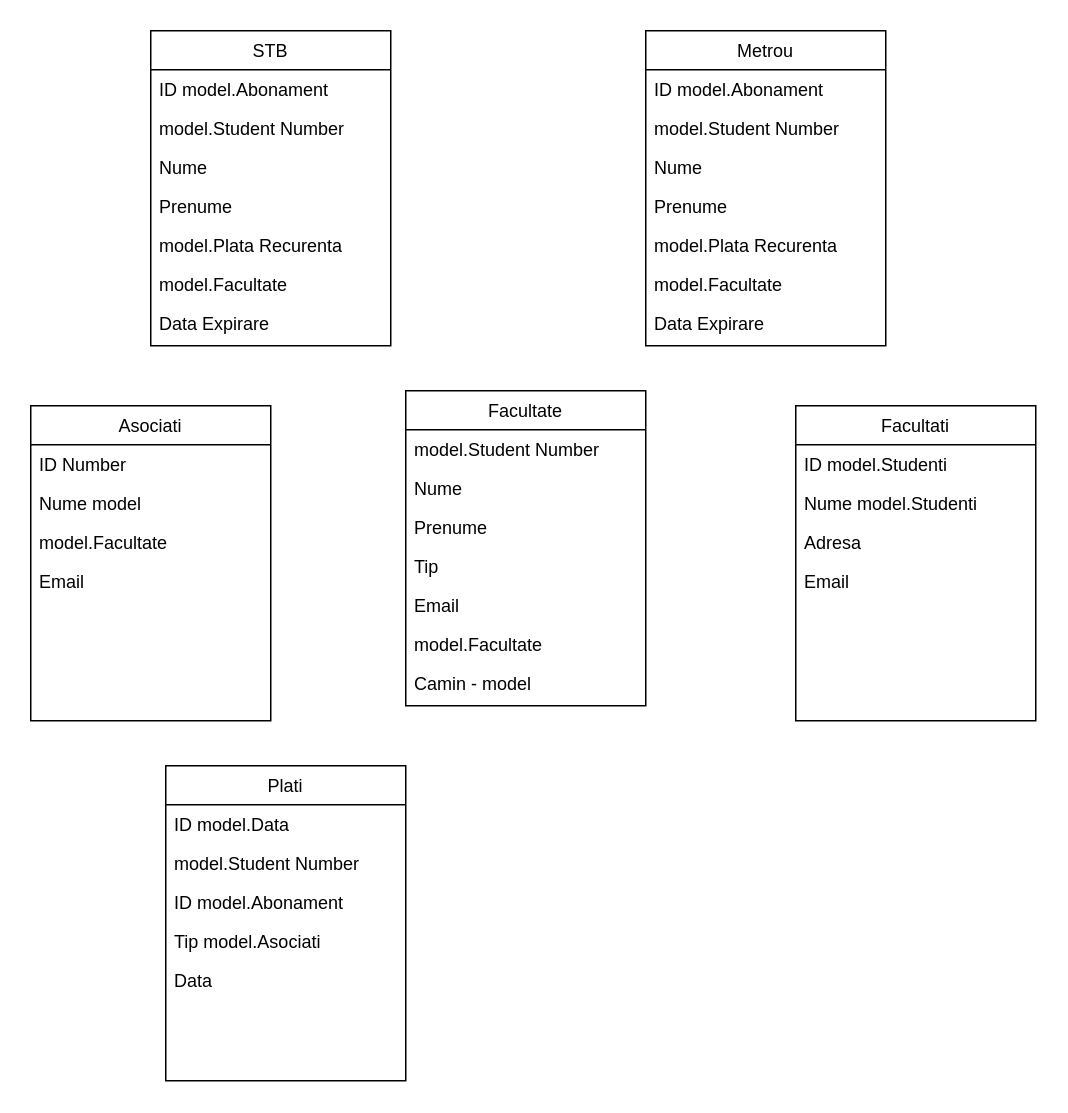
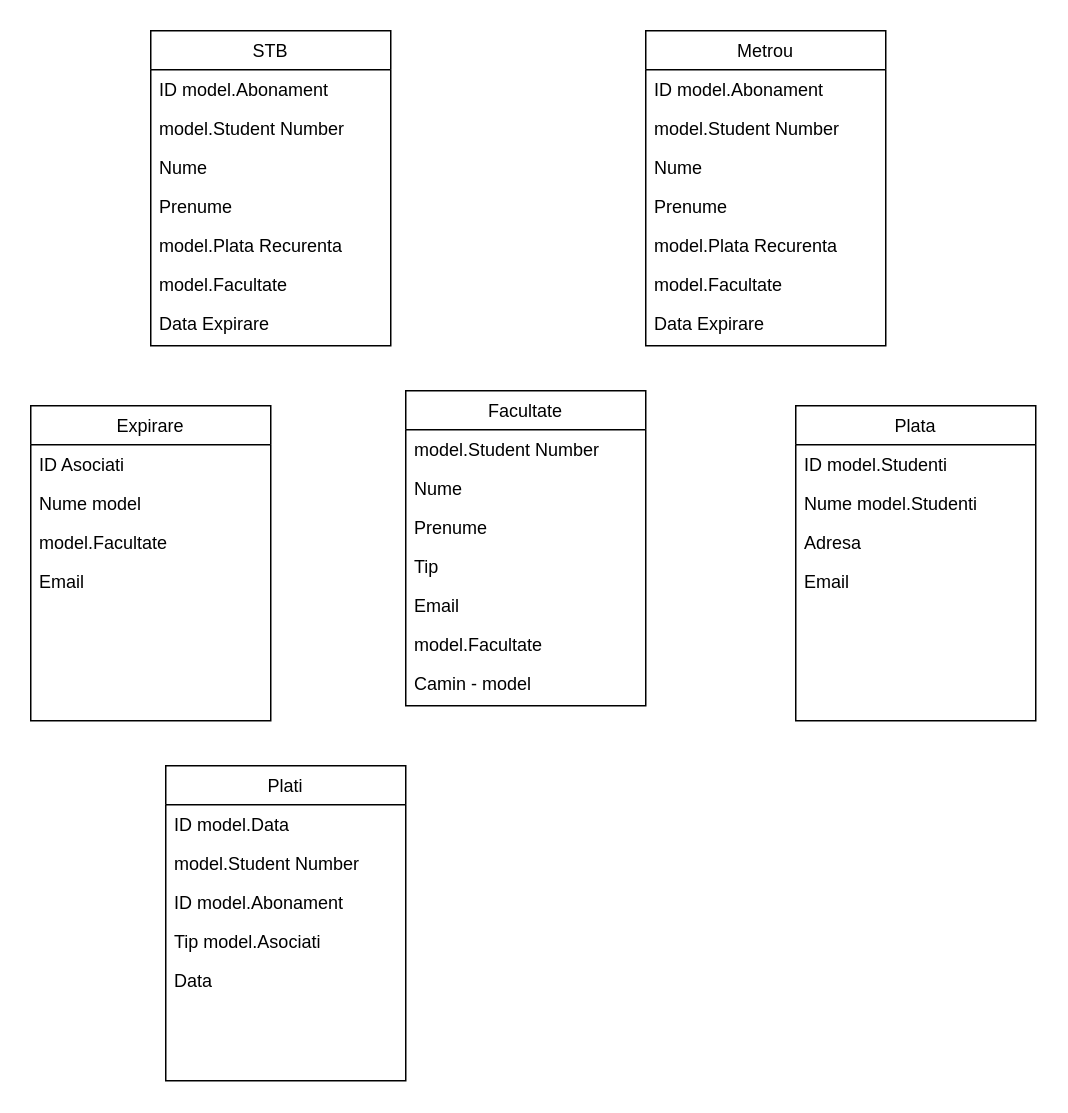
node "Asociati": label "Asociati" -> "Expirare"
node "Facultati": label "Facultati" -> "Plata"
node "ID Number": label "ID Number" -> "ID Asociati"
